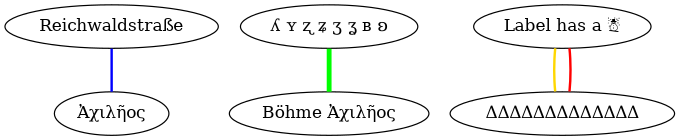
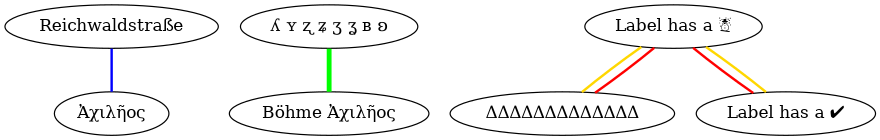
node "Label has a ✔": added
